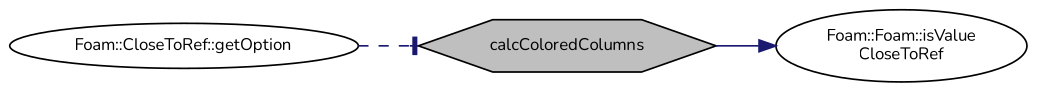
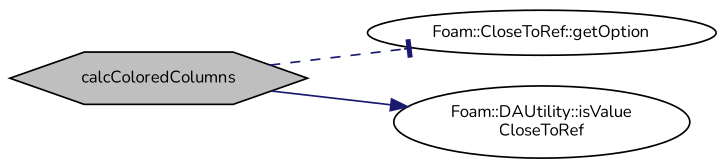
edge "Foam::CloseToRef::getOption" -> "calcColoredColumns": reversed
node "Foam::Foam::isValue CloseToRef": label "Foam::Foam::isValue CloseToRef" -> "Foam::DAUtility::isValue CloseToRef"
